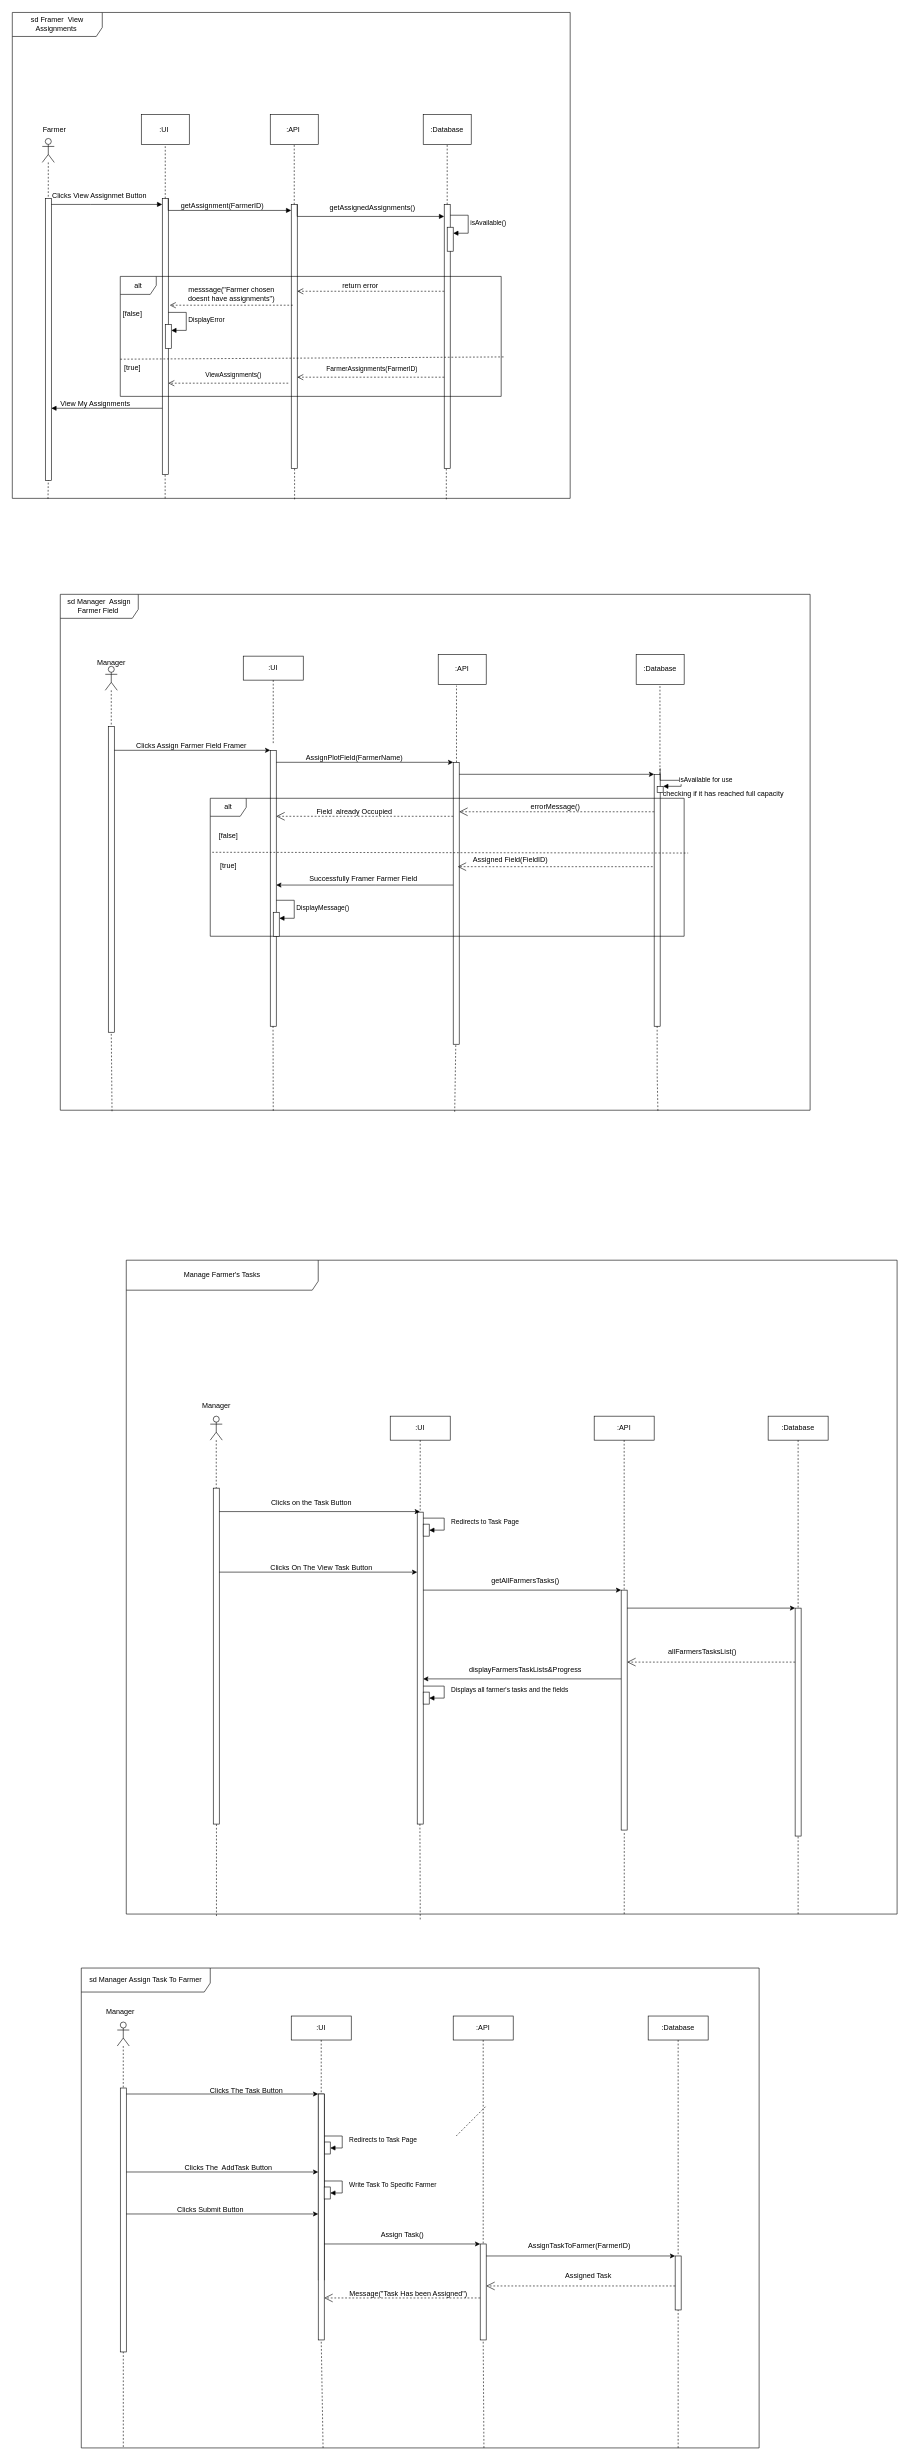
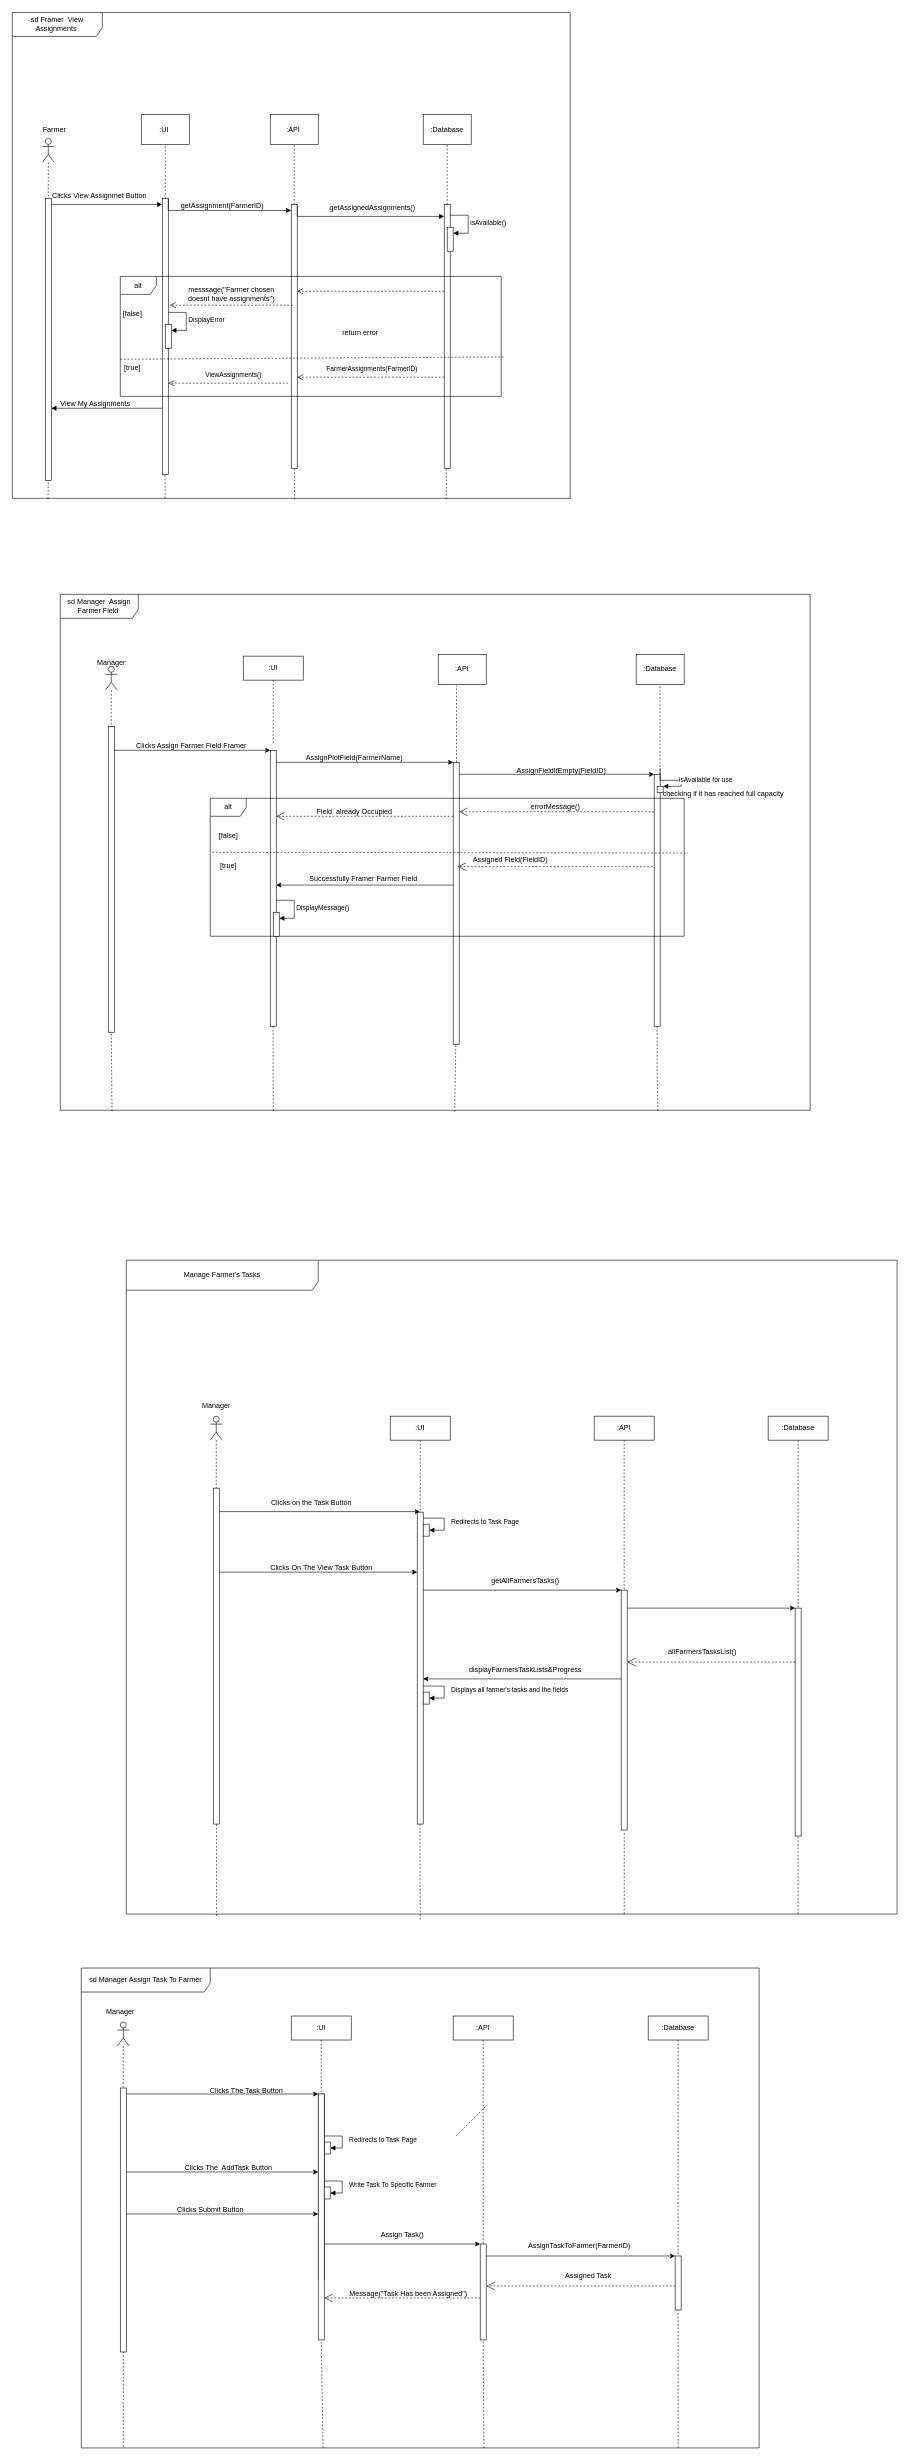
node "return error": moved (360, 285) -> (360, 333)
node "AssignFieldIfEmpty(FieldID)": added
